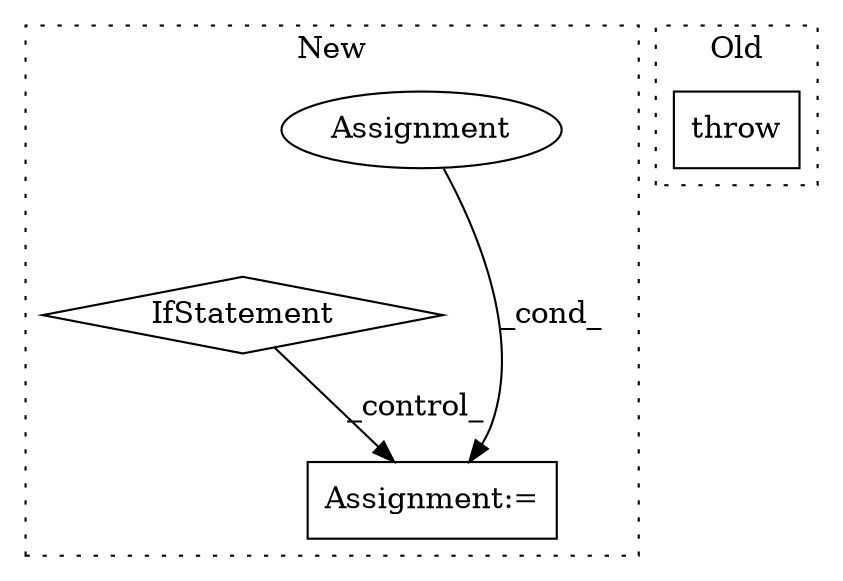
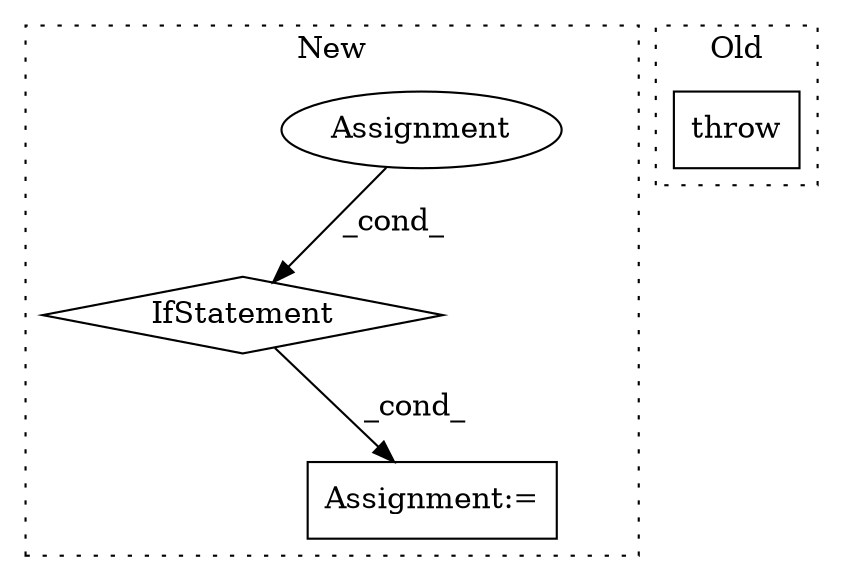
edge "Assignment" -> "Assignment:=": now "Assignment" -> "IfStatement"
edge "IfStatement" -> "Assignment:=": label "_control_" -> "_cond_"
